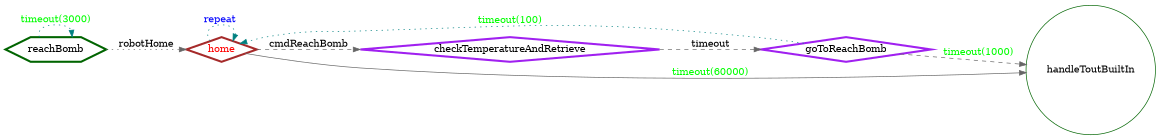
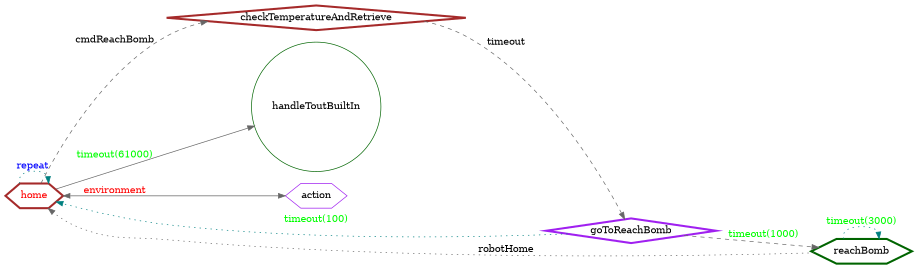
node "home": shape diamond -> hexagon
node "checkTemperatureAndRetrieve": color purple -> brown
edge "goToReachBomb" -> "handleToutBuiltIn": now "goToReachBomb" -> "reachBomb"
edge "home" -> "handleToutBuiltIn": label "timeout(60000)" -> "timeout(61000)"
node "action": added
